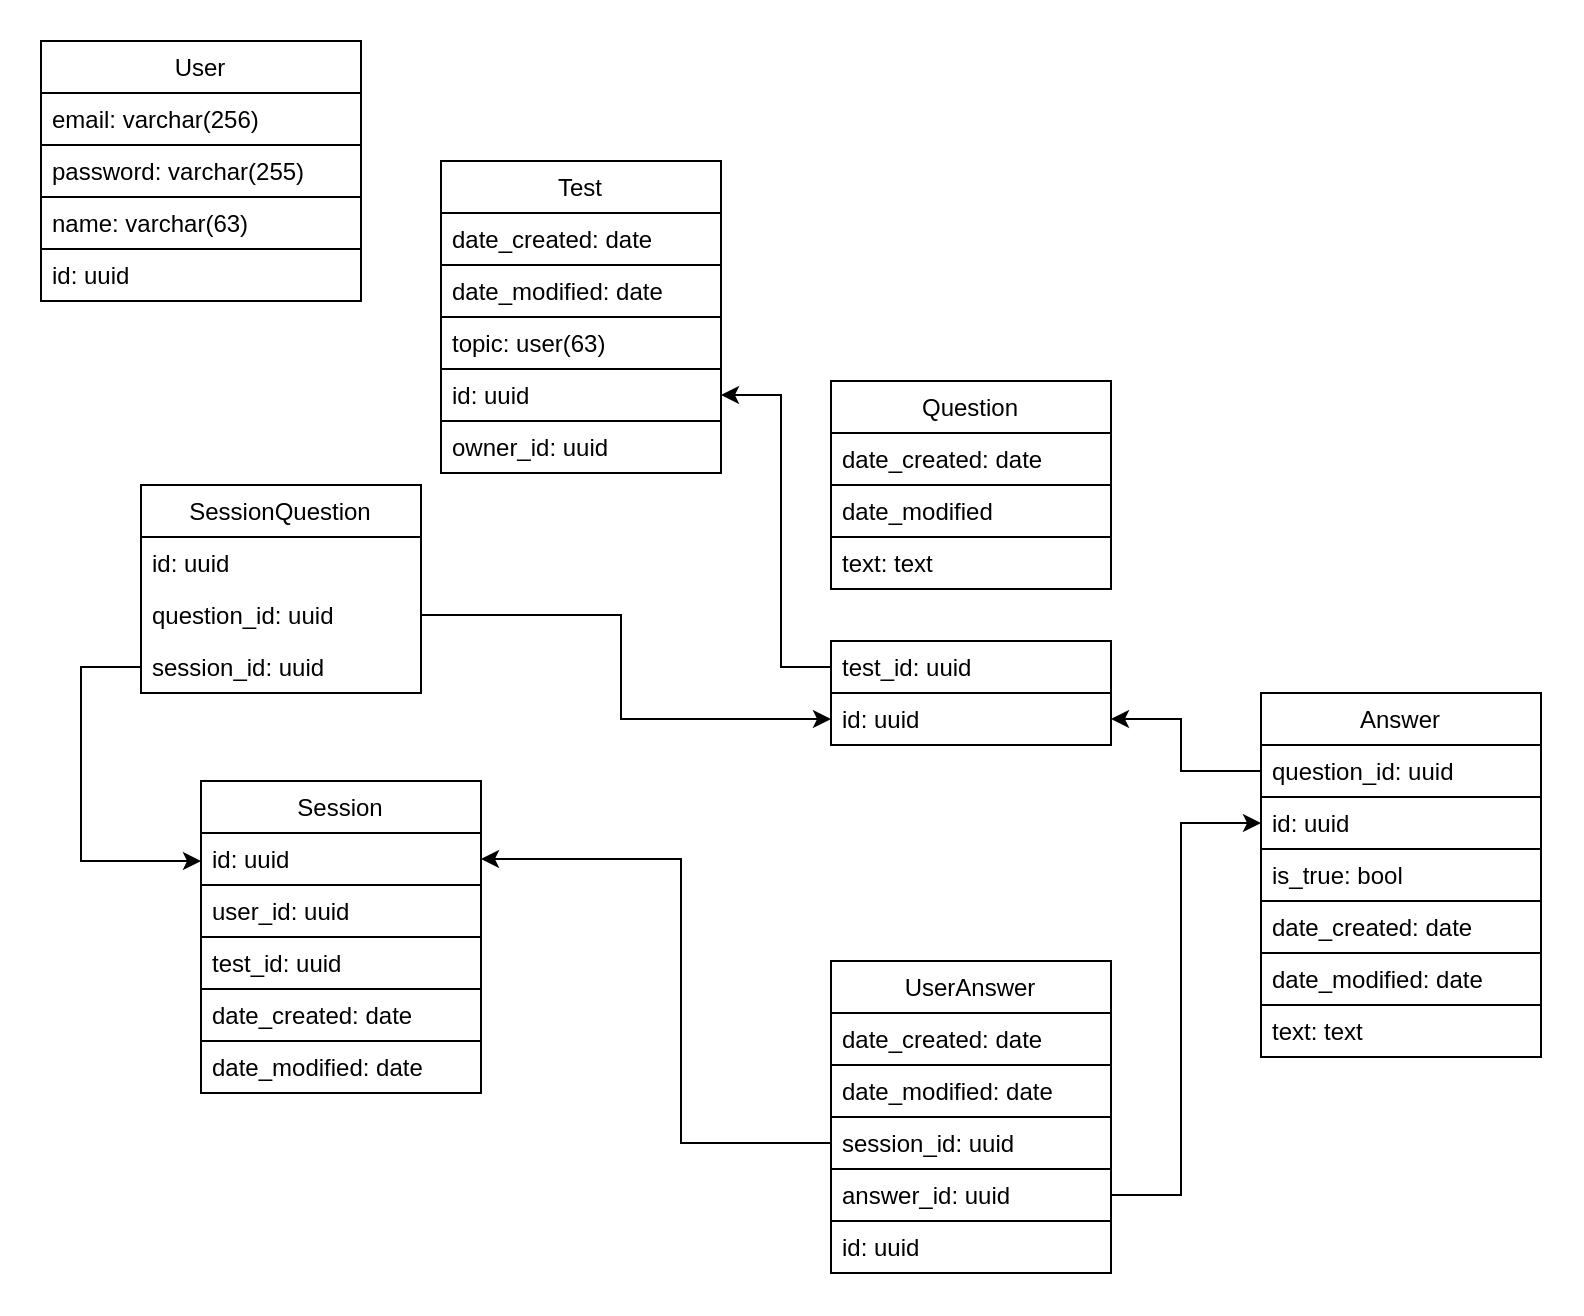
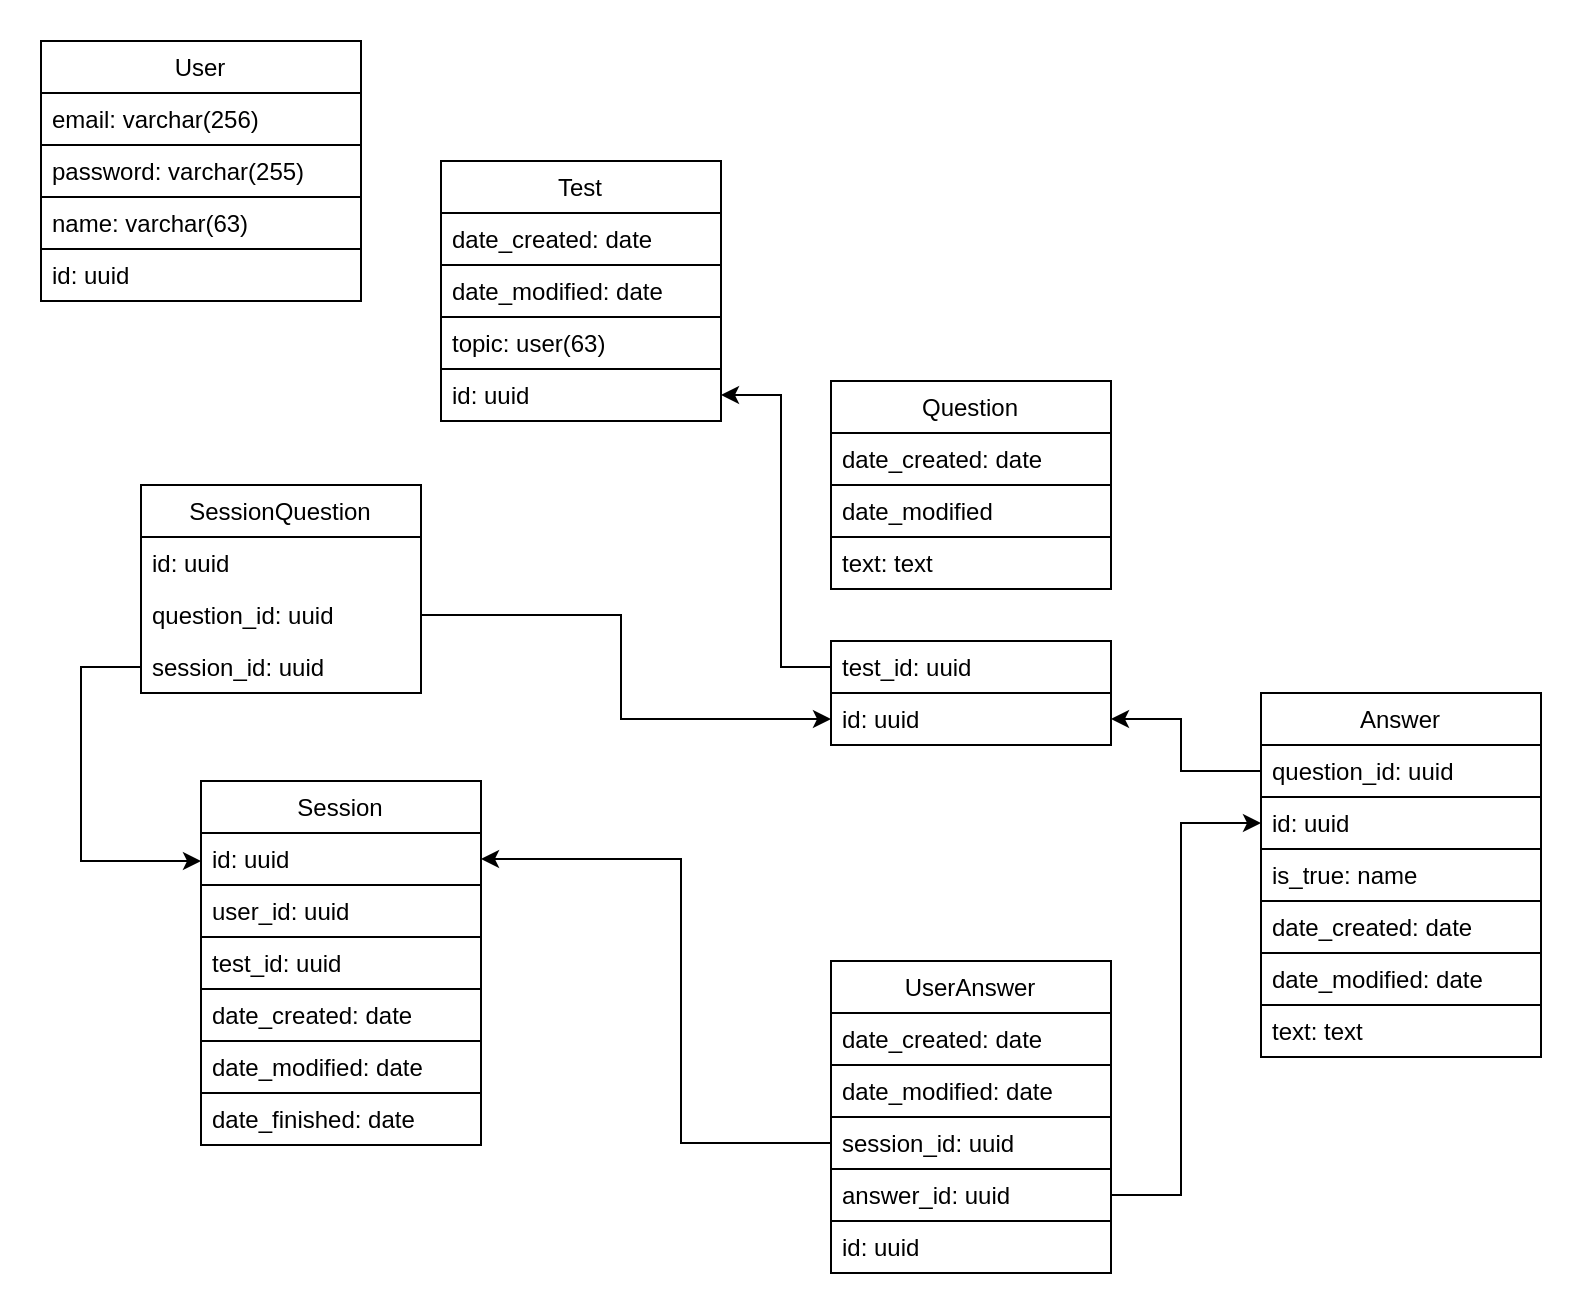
node "owner_id: uuid": removed
node "is_true: bool": label "is_true: bool" -> "is_true: name"
node "date_finished: date": added
